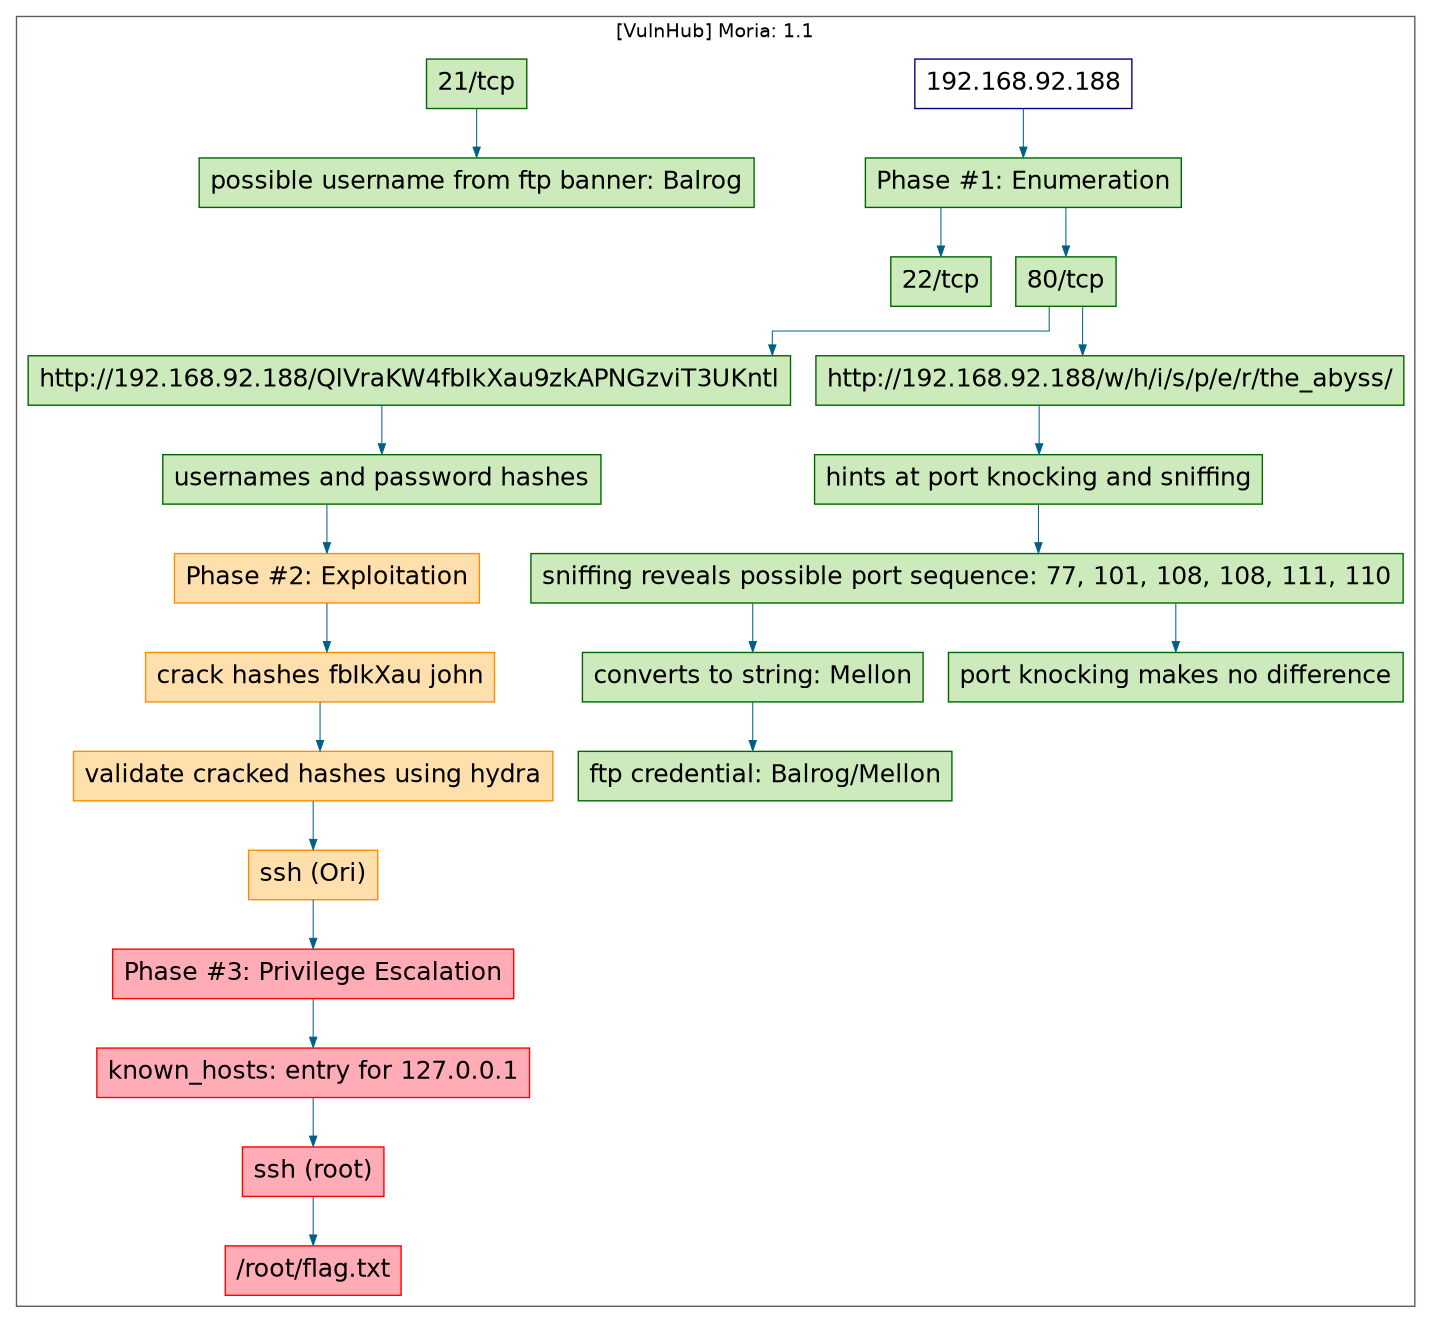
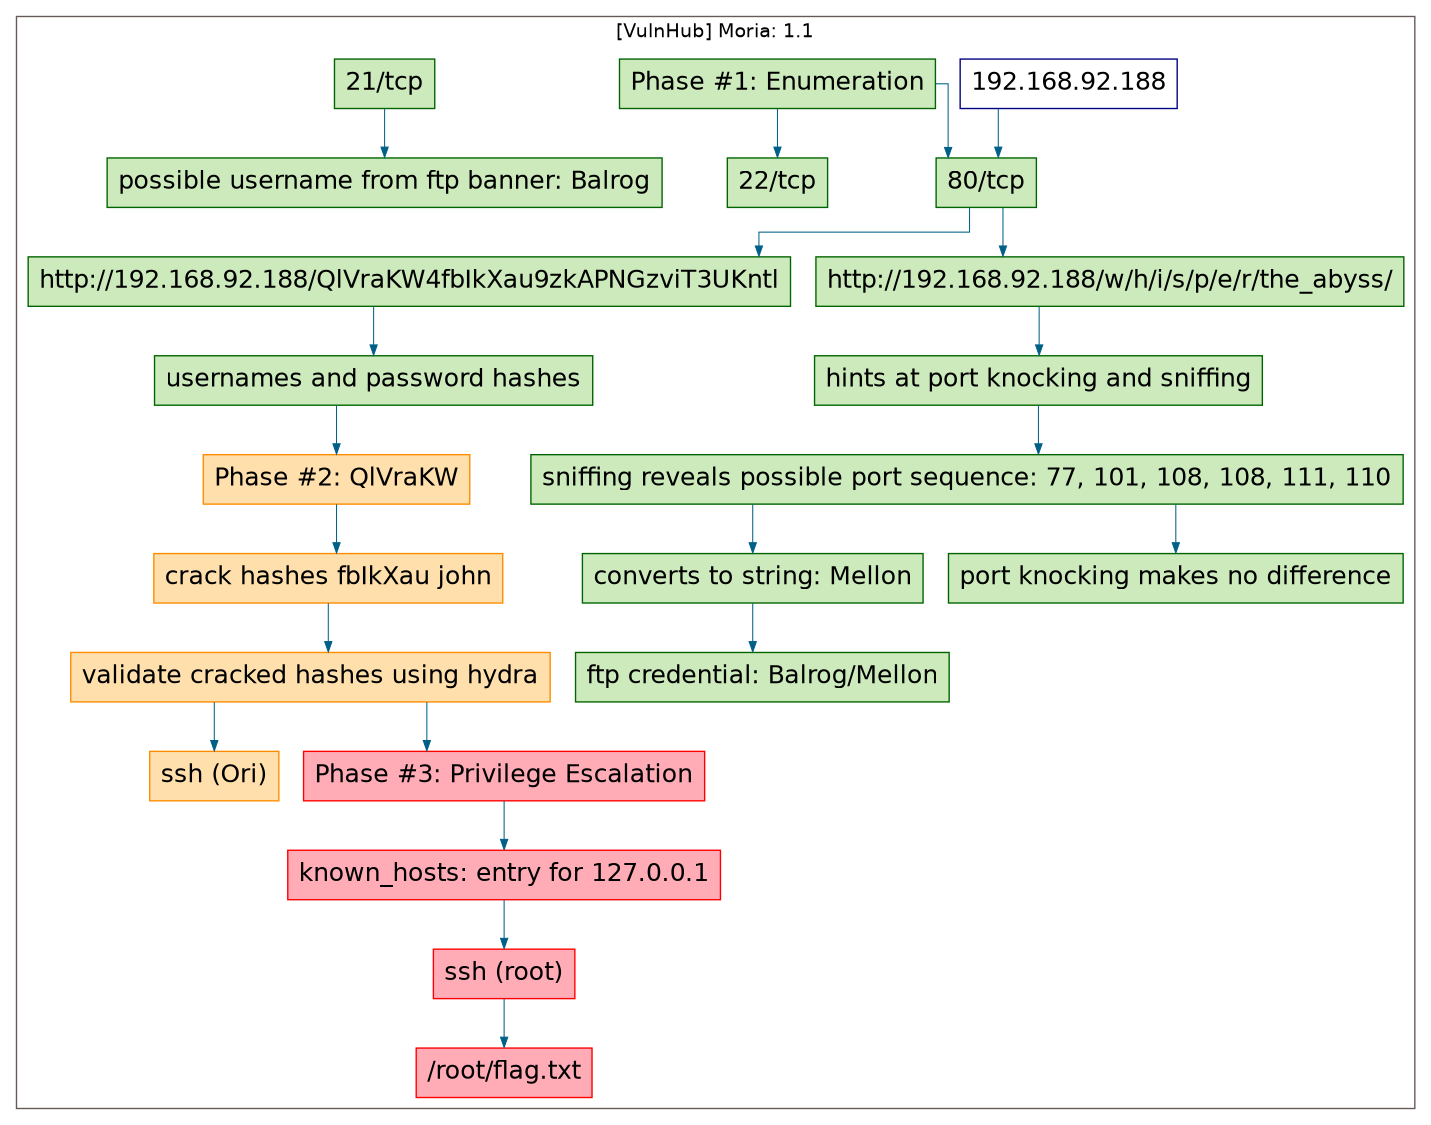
edge "192.168.92.188" -> "Phase #1: Enumeration": now "192.168.92.188" -> "80/tcp"
node "Phase #2: Exploitation": label "Phase #2: Exploitation" -> "Phase #2: QlVraKW"
edge "ssh (Ori)" -> "Phase #3: Privilege Escalation": now "validate cracked hashes using hydra" -> "Phase #3: Privilege Escalation"
